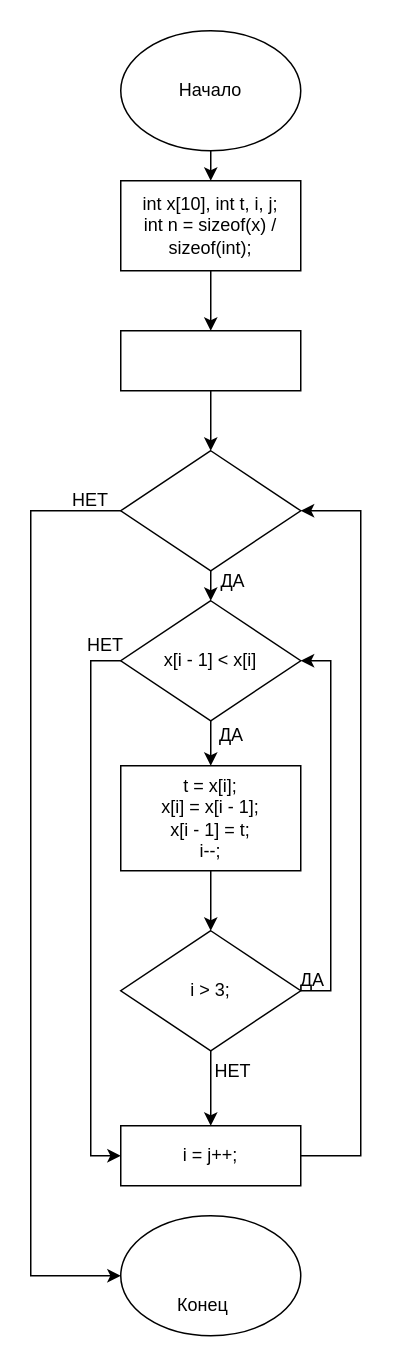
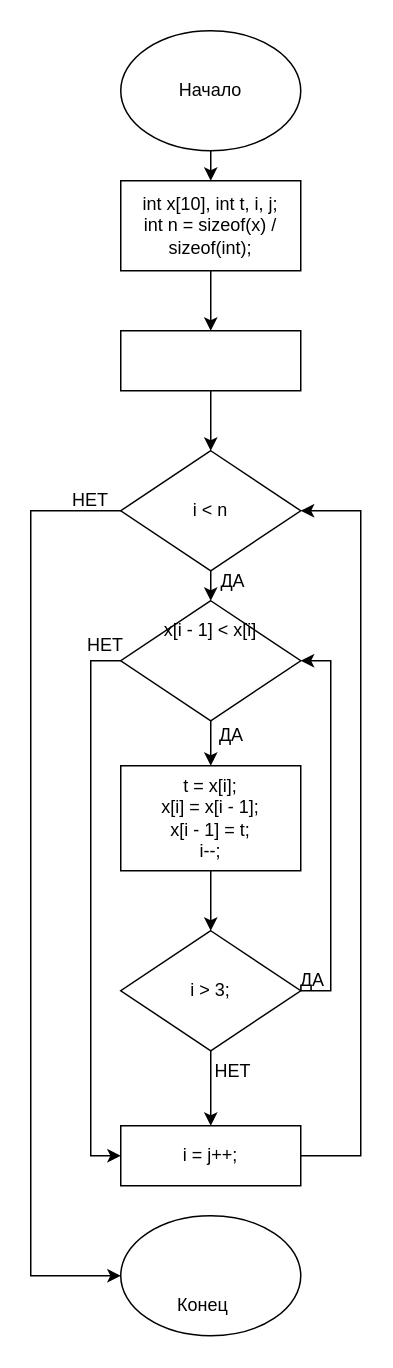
node "i < n": added
node "x[i - 1] < x[i]": moved (211, 661) -> (211, 631)
